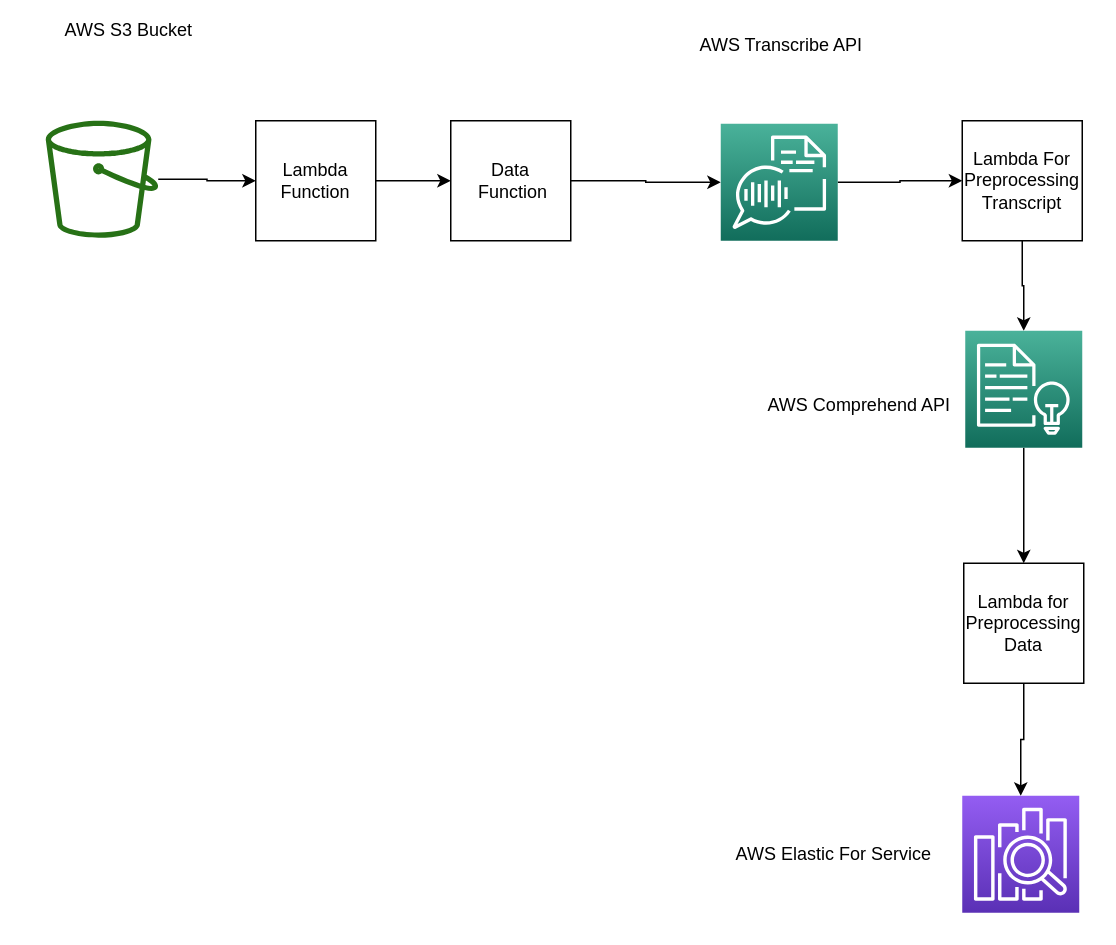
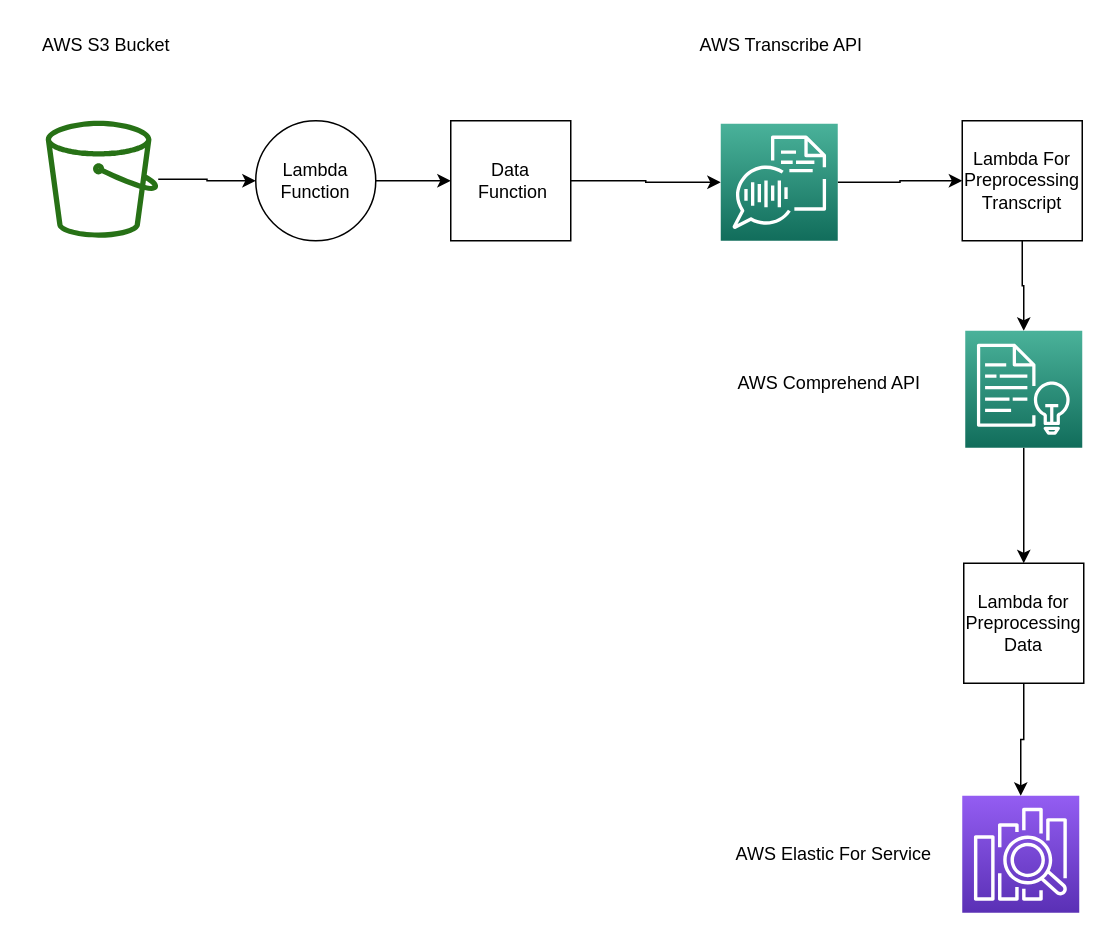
node "AWS S3 Bucket": moved (128, 31) -> (106, 46)
node "Lambda Function": shape rectangle -> ellipse
node "AWS Comprehend API": moved (859, 406) -> (829, 383)
